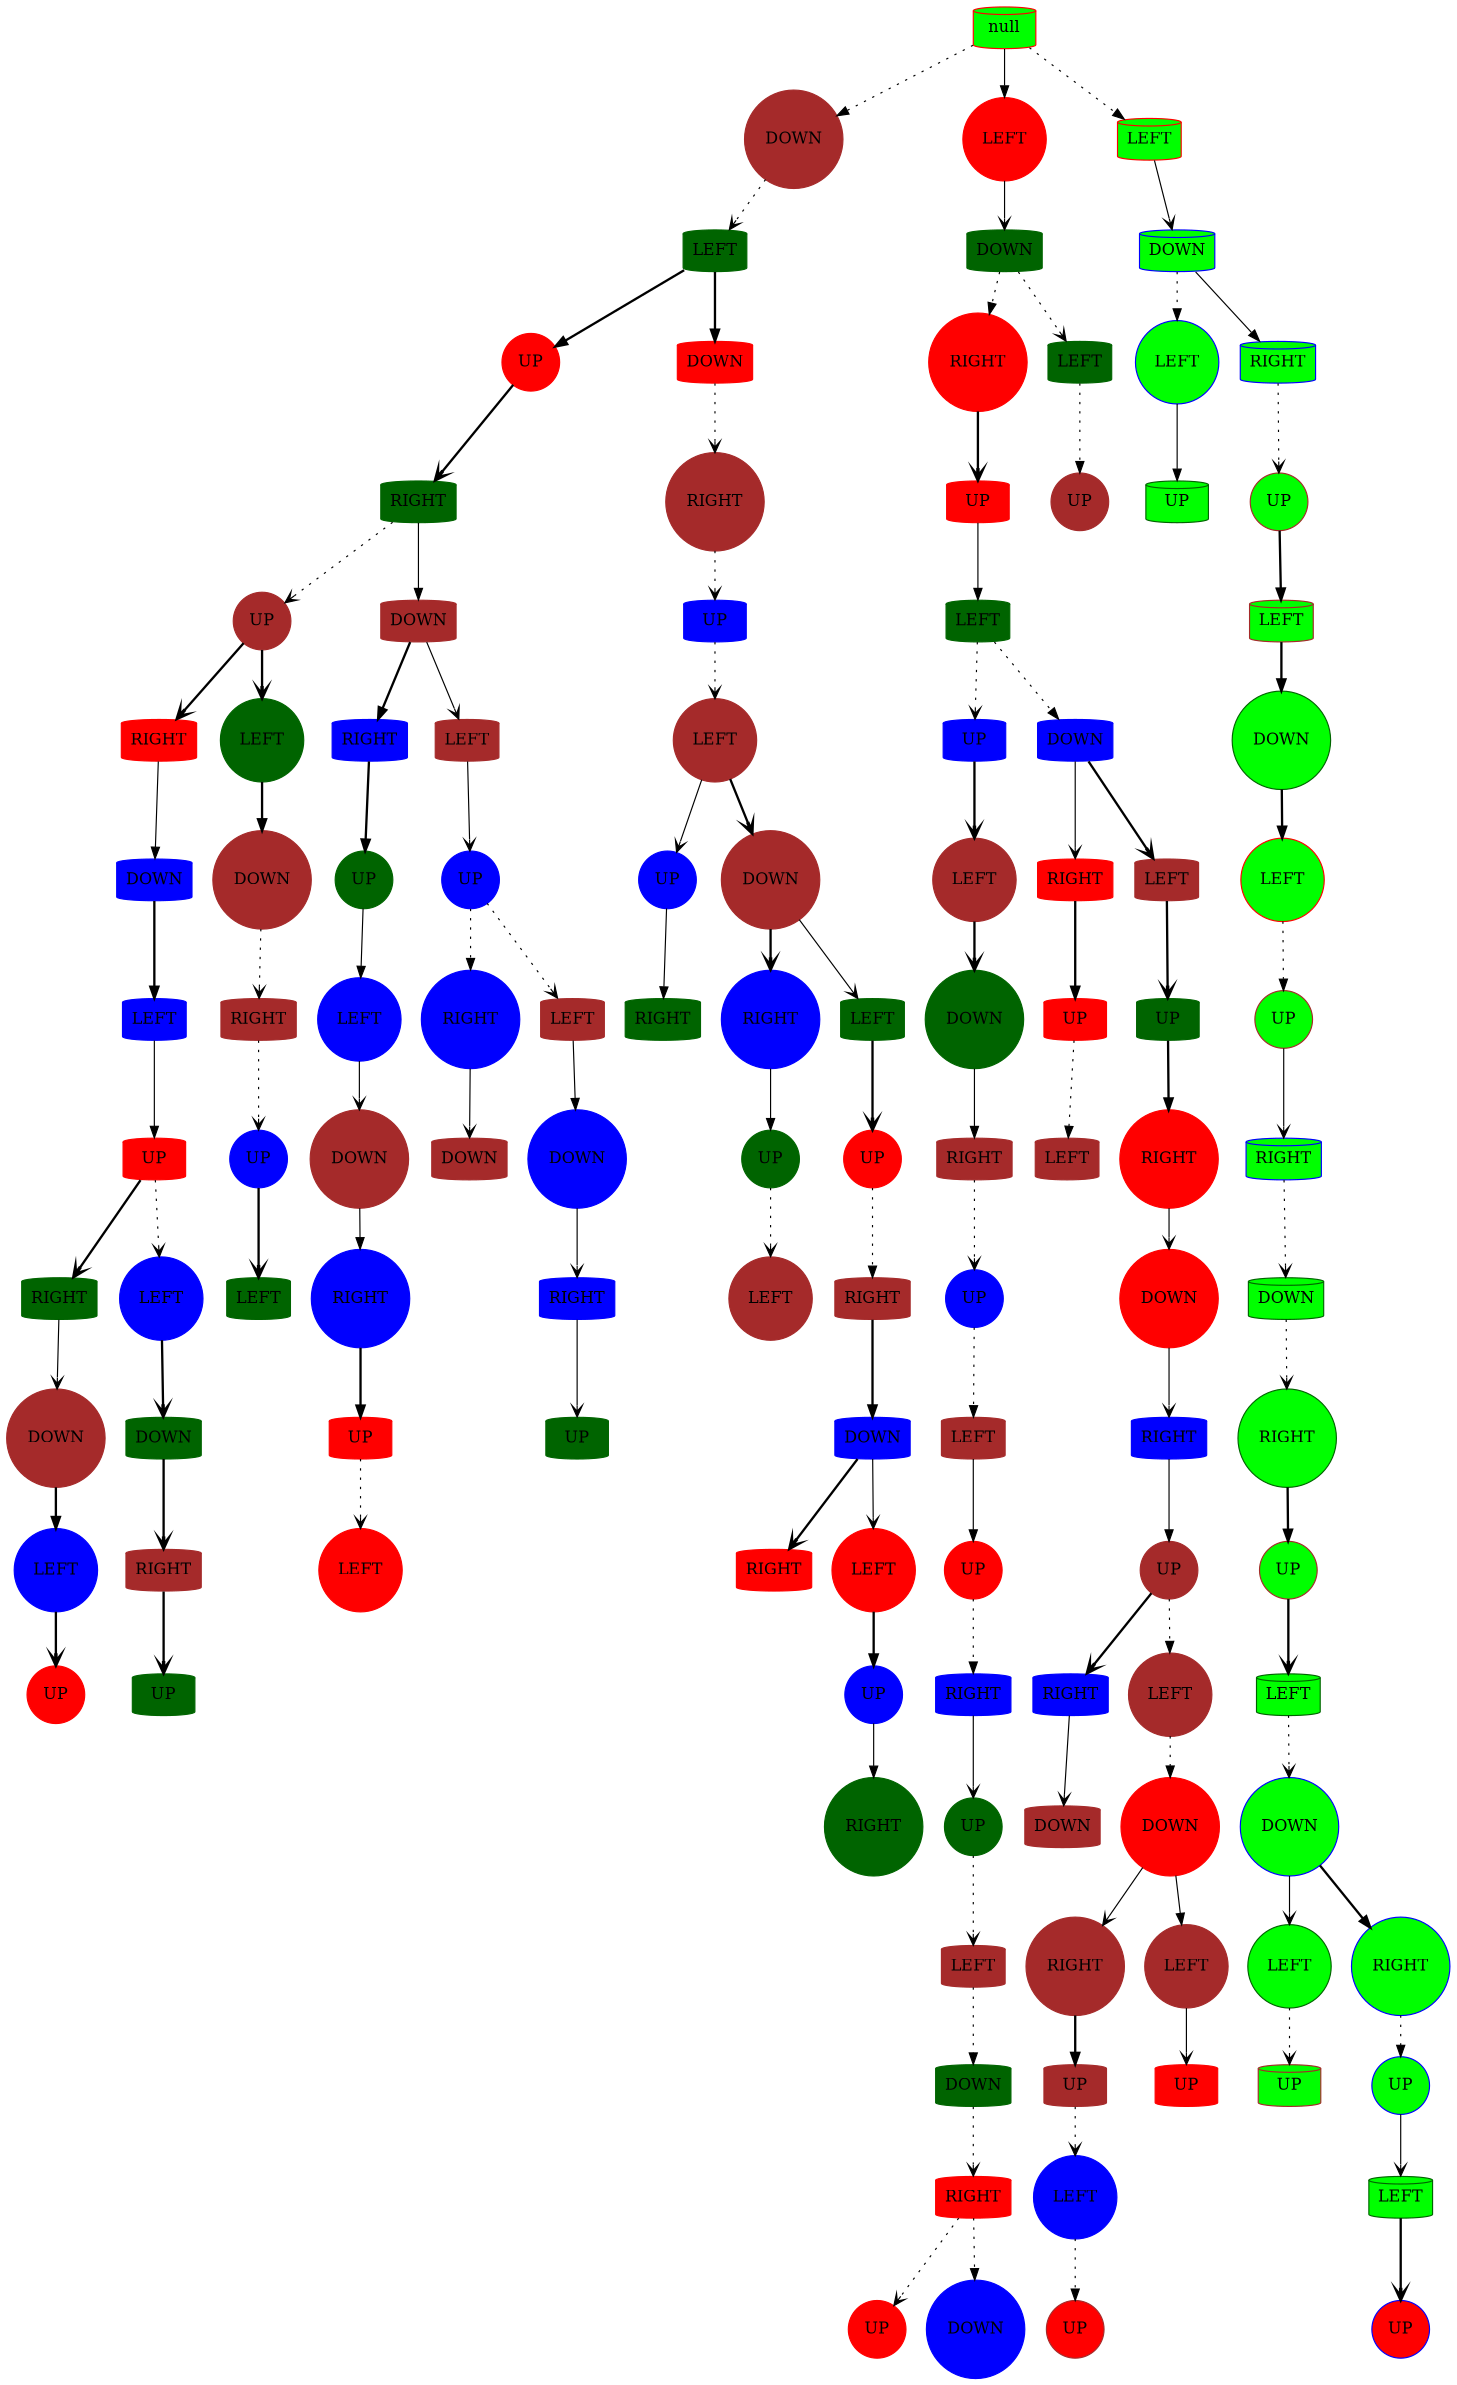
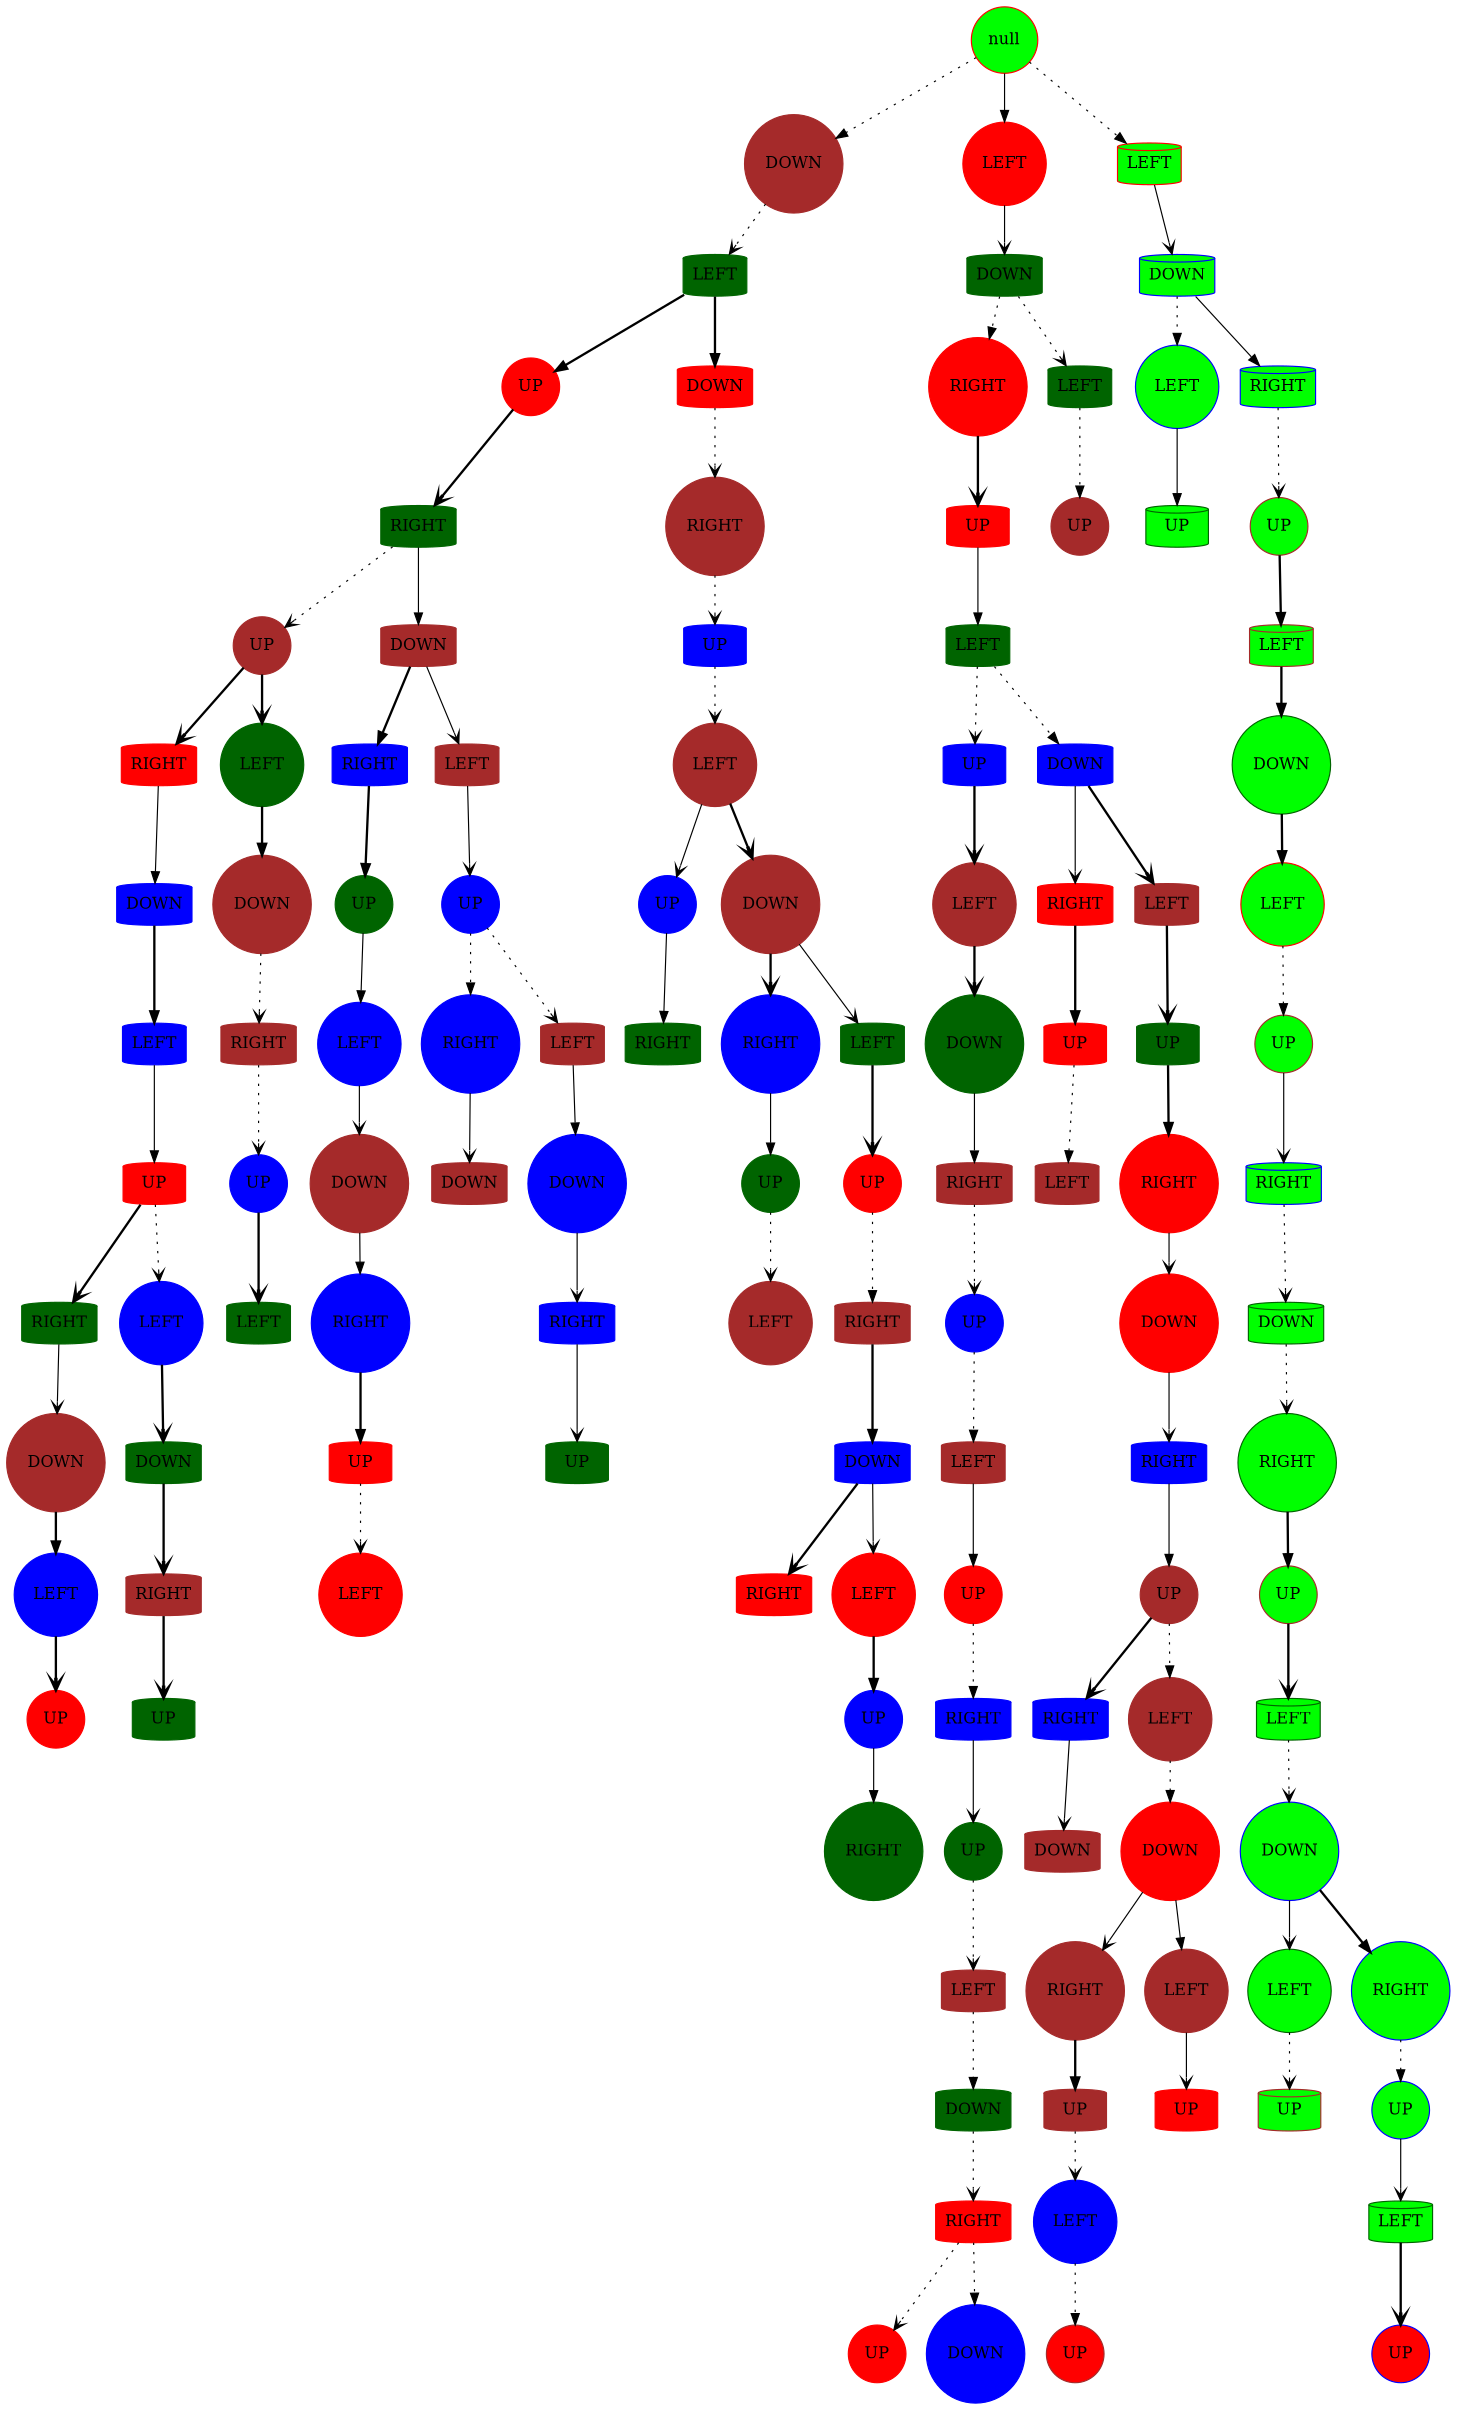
node "null": shape cylinder -> circle
